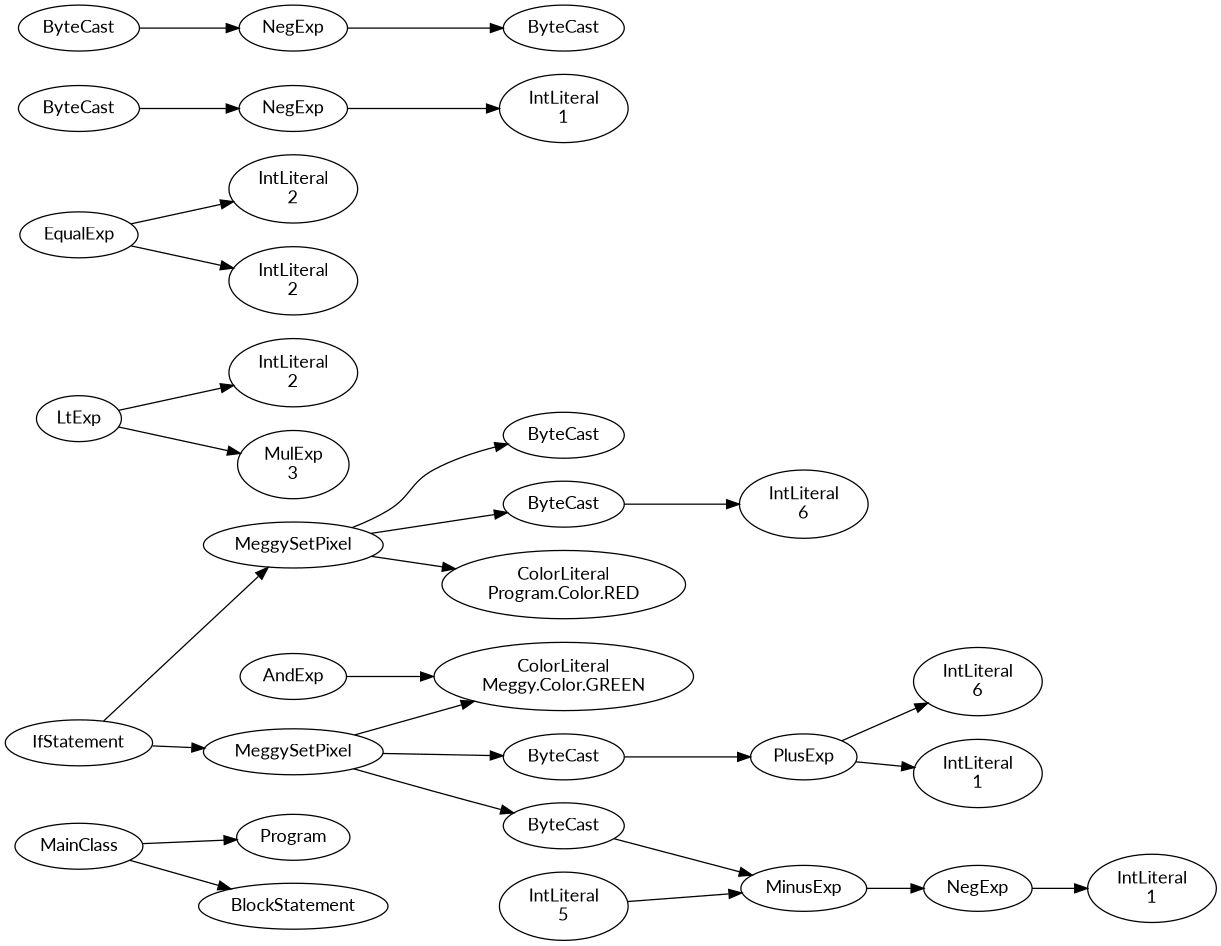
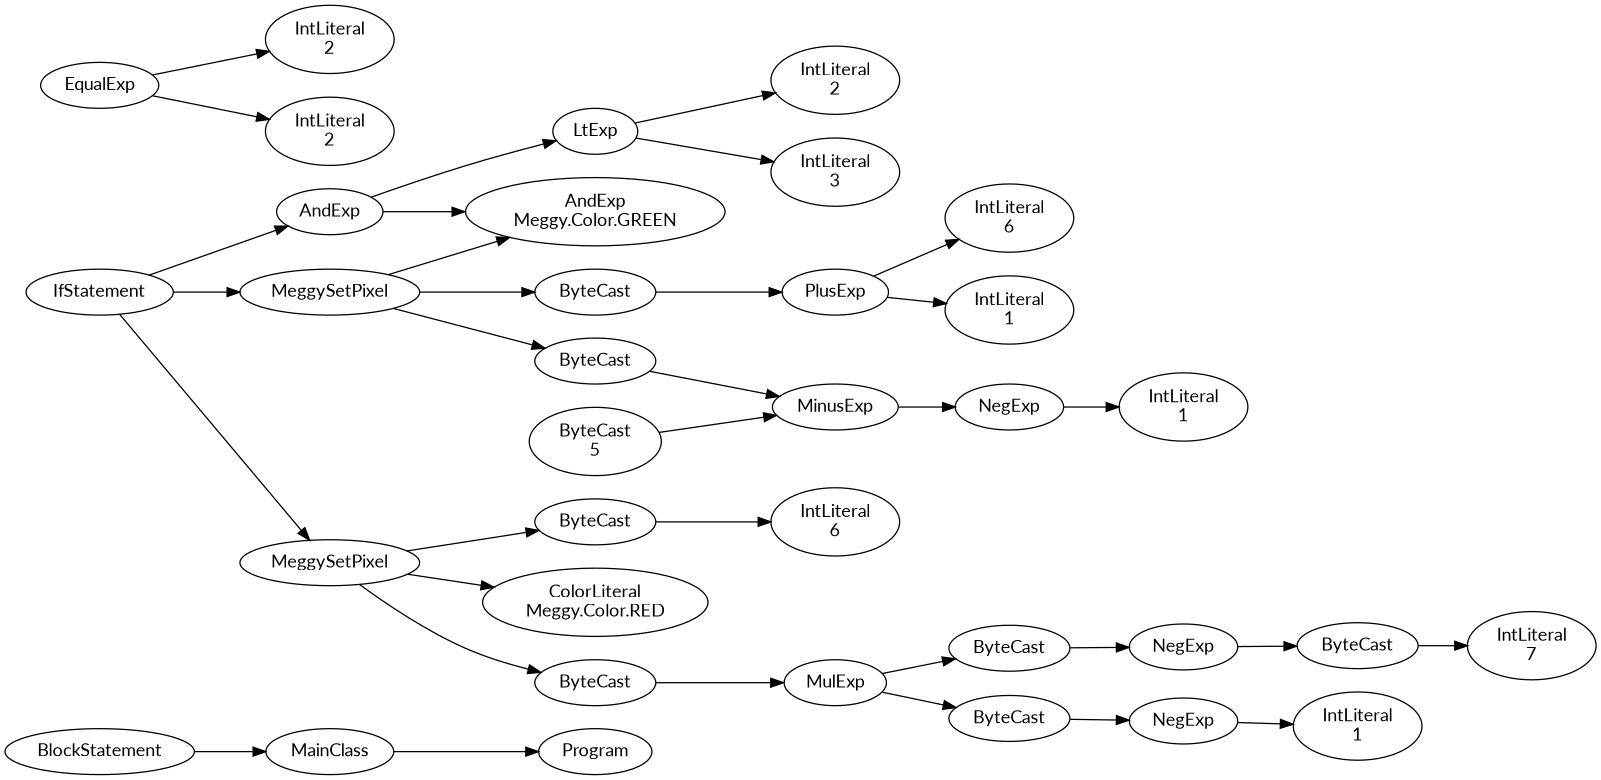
edge "AndExp" -> "LtExp": added
edge "IfStatement" -> "AndExp": added
node "MulExp 3": label "MulExp 3" -> "IntLiteral 3"
node "ColorLiteral Program.Color.RED": label "ColorLiteral Program.Color.RED" -> "ColorLiteral Meggy.Color.RED"
node "IntLiteral 7": added
node "ColorLiteral Meggy.Color.GREEN": label "ColorLiteral Meggy.Color.GREEN" -> "AndExp Meggy.Color.GREEN"
node "MulExp": added
edge "MainClass" -> "BlockStatement": reversed
node "IntLiteral 5": label "IntLiteral 5" -> "ByteCast 5"
